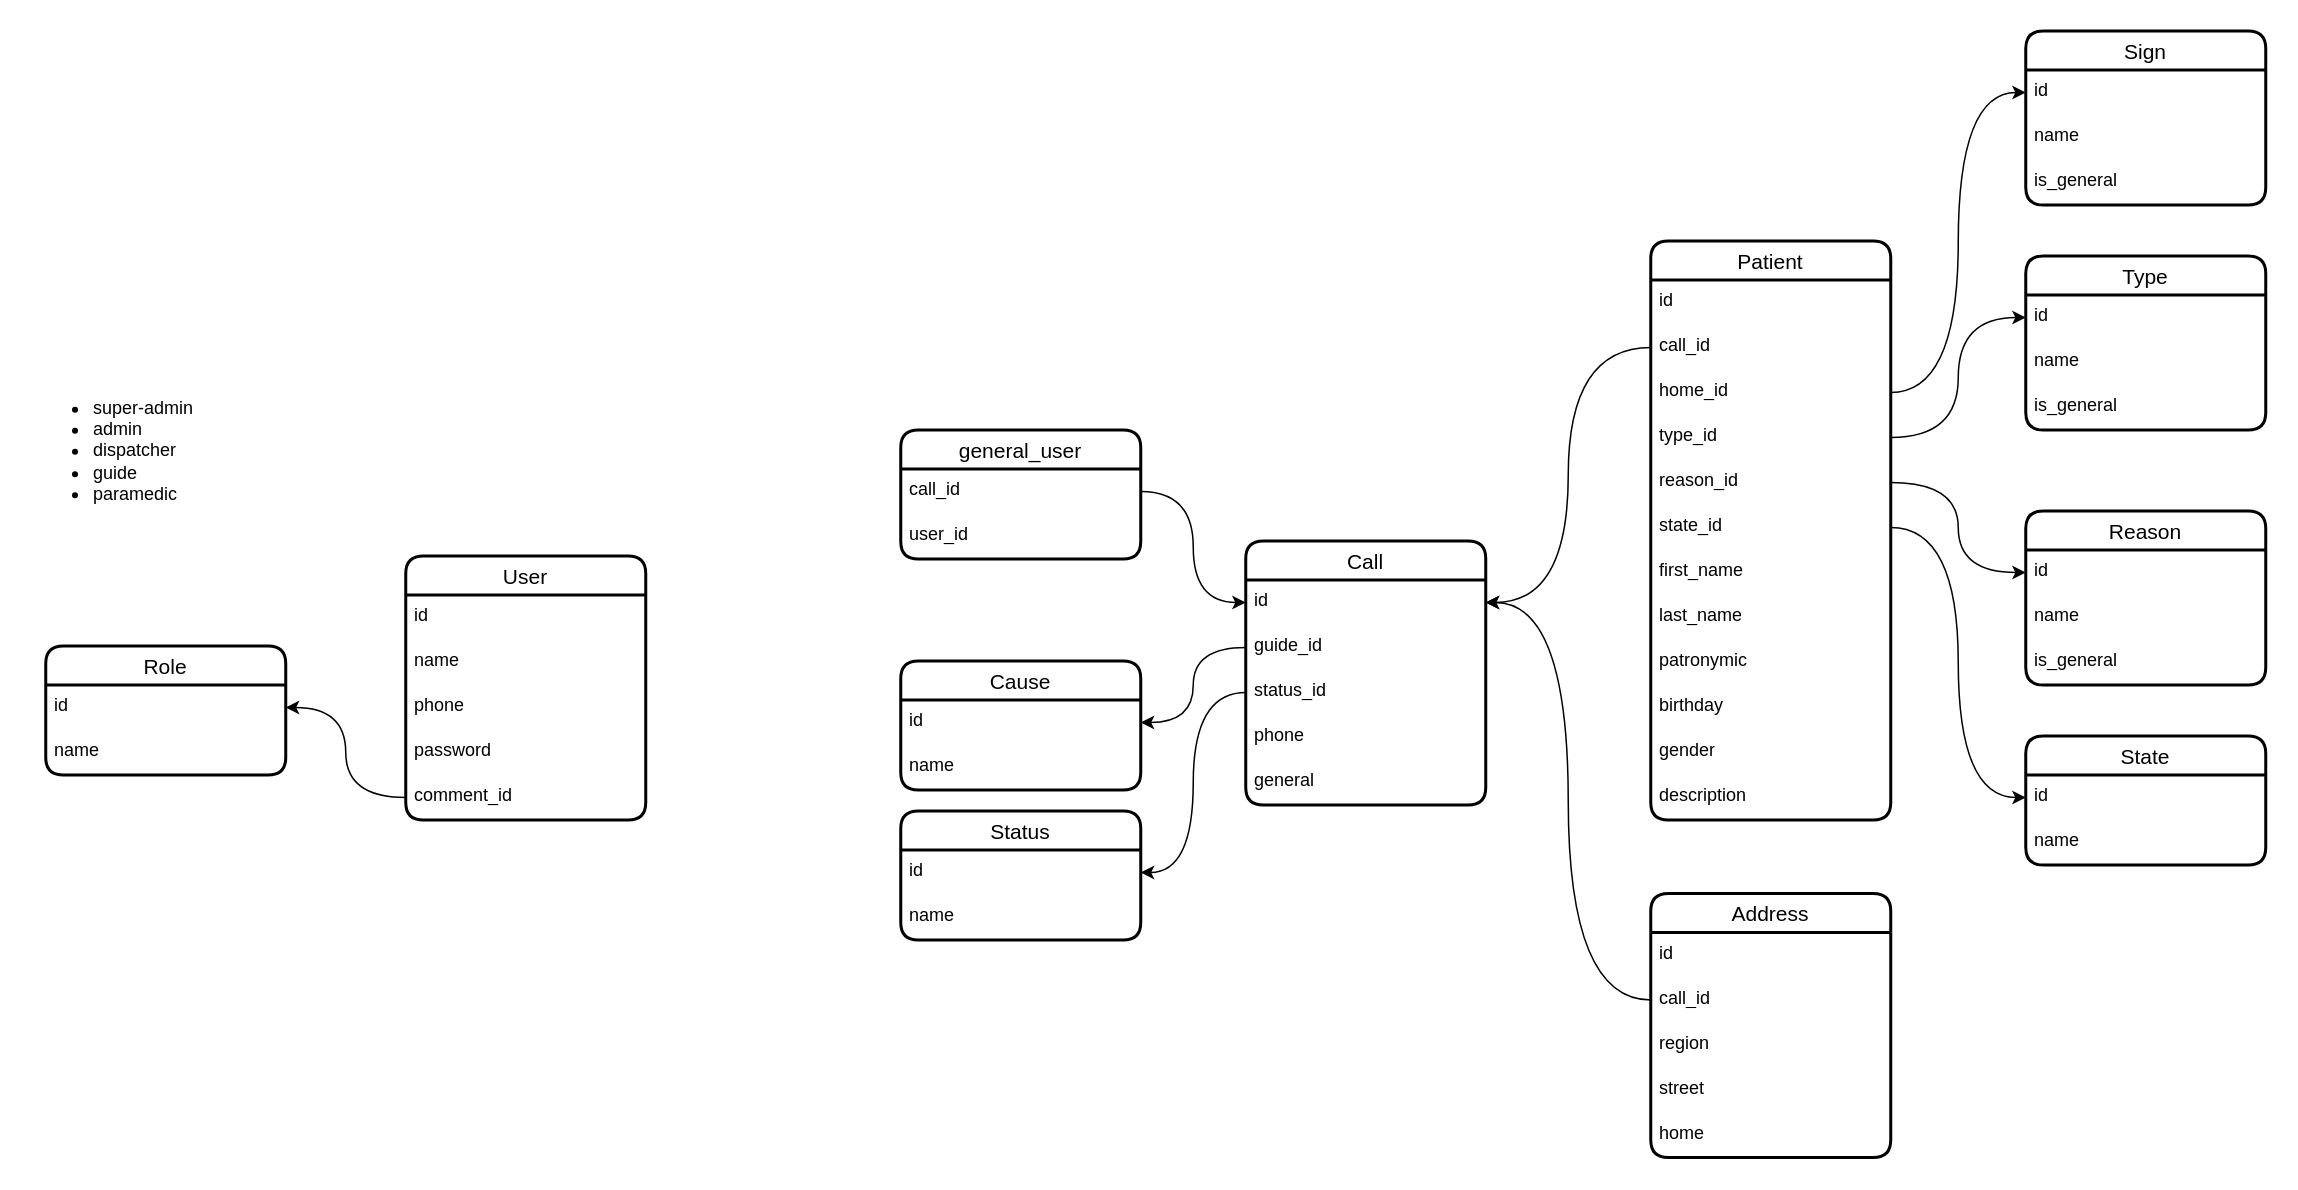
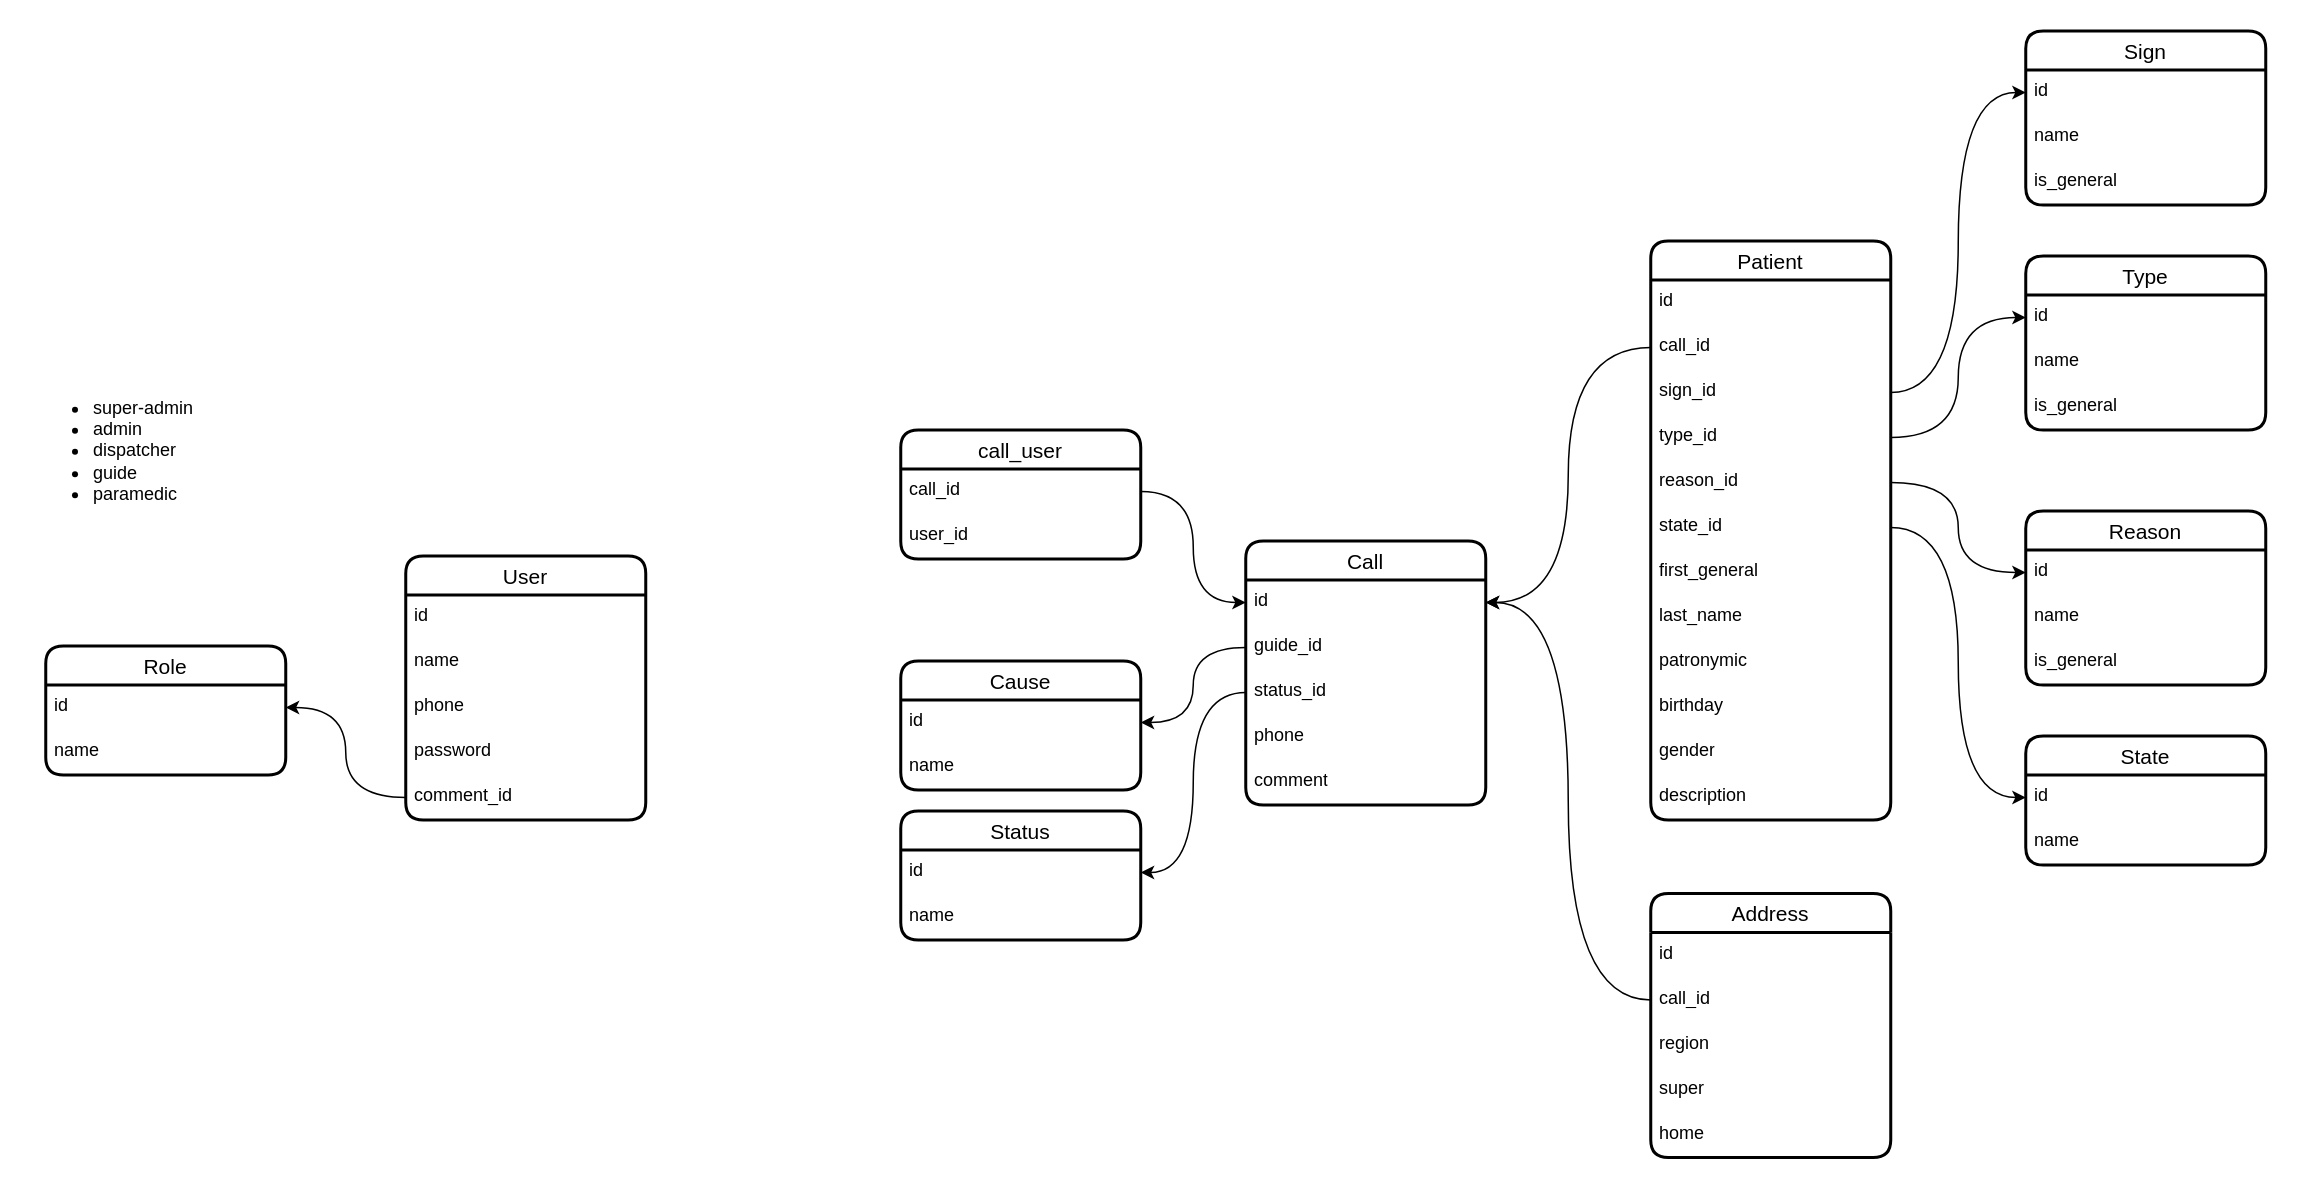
node "home_id": label "home_id" -> "sign_id"
node "general_user": label "general_user" -> "call_user"
node "first_name": label "first_name" -> "first_general"
node "general": label "general" -> "comment"
node "street": label "street" -> "super"
